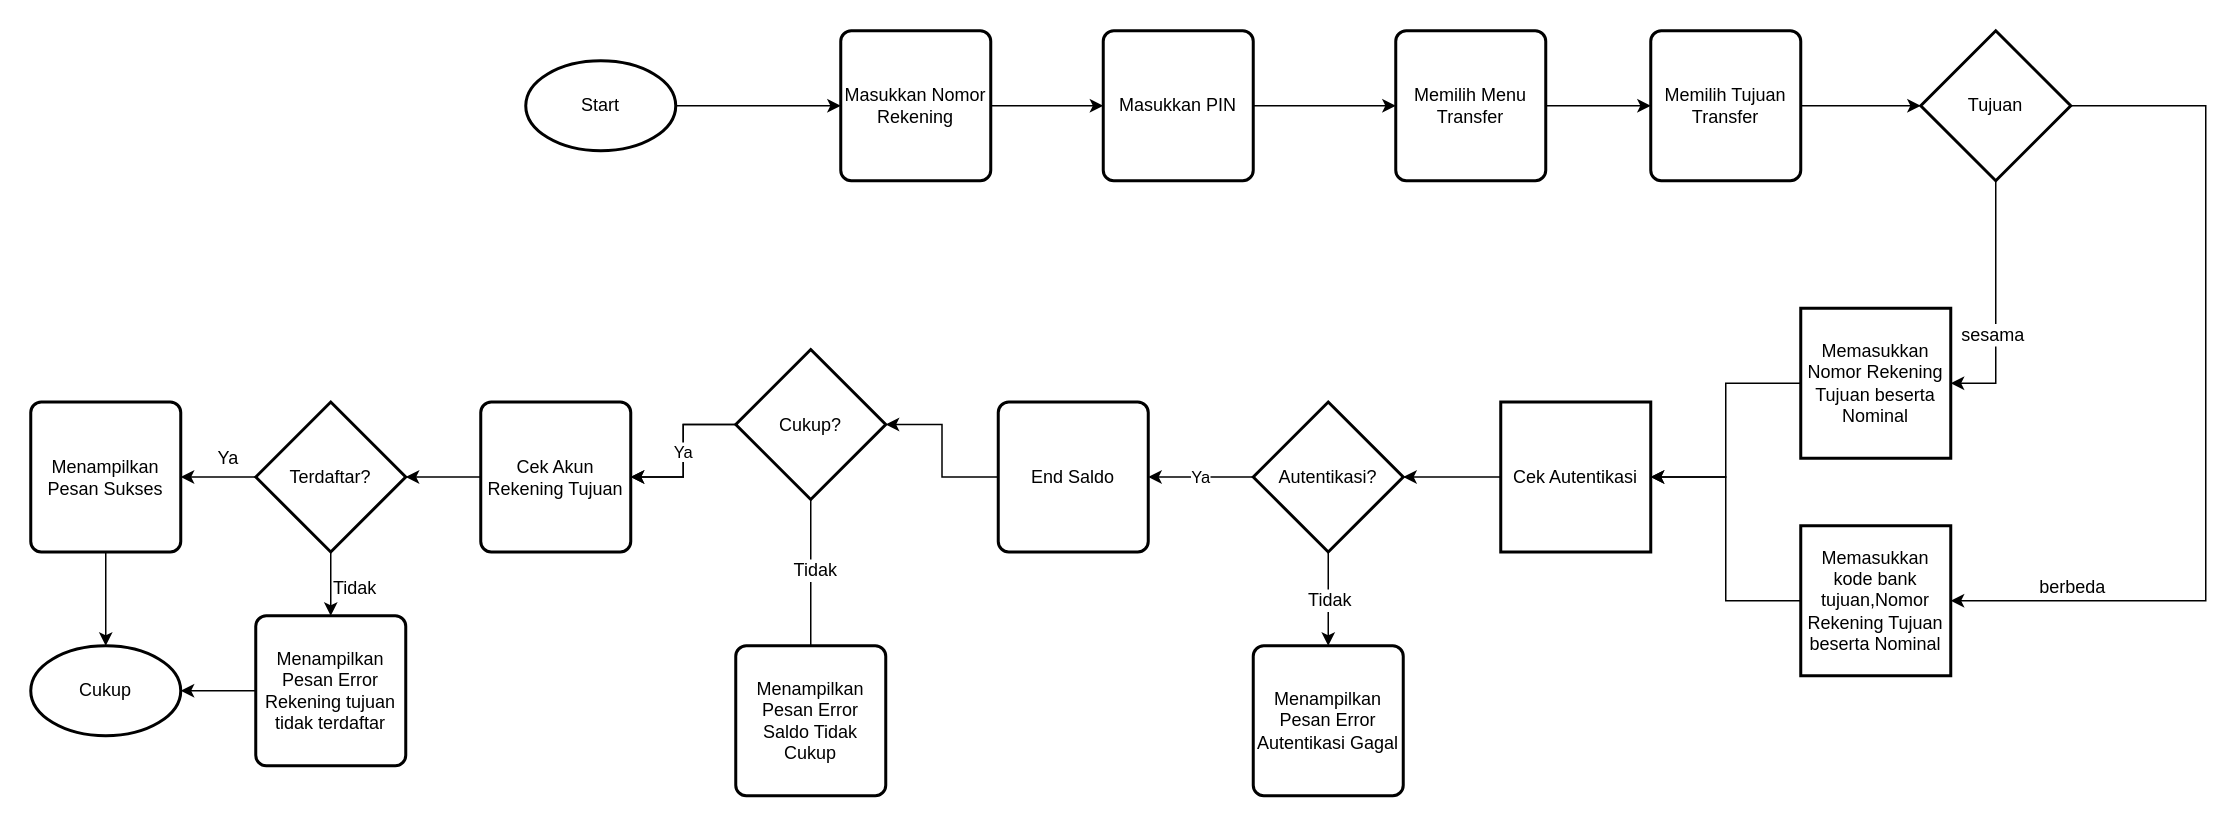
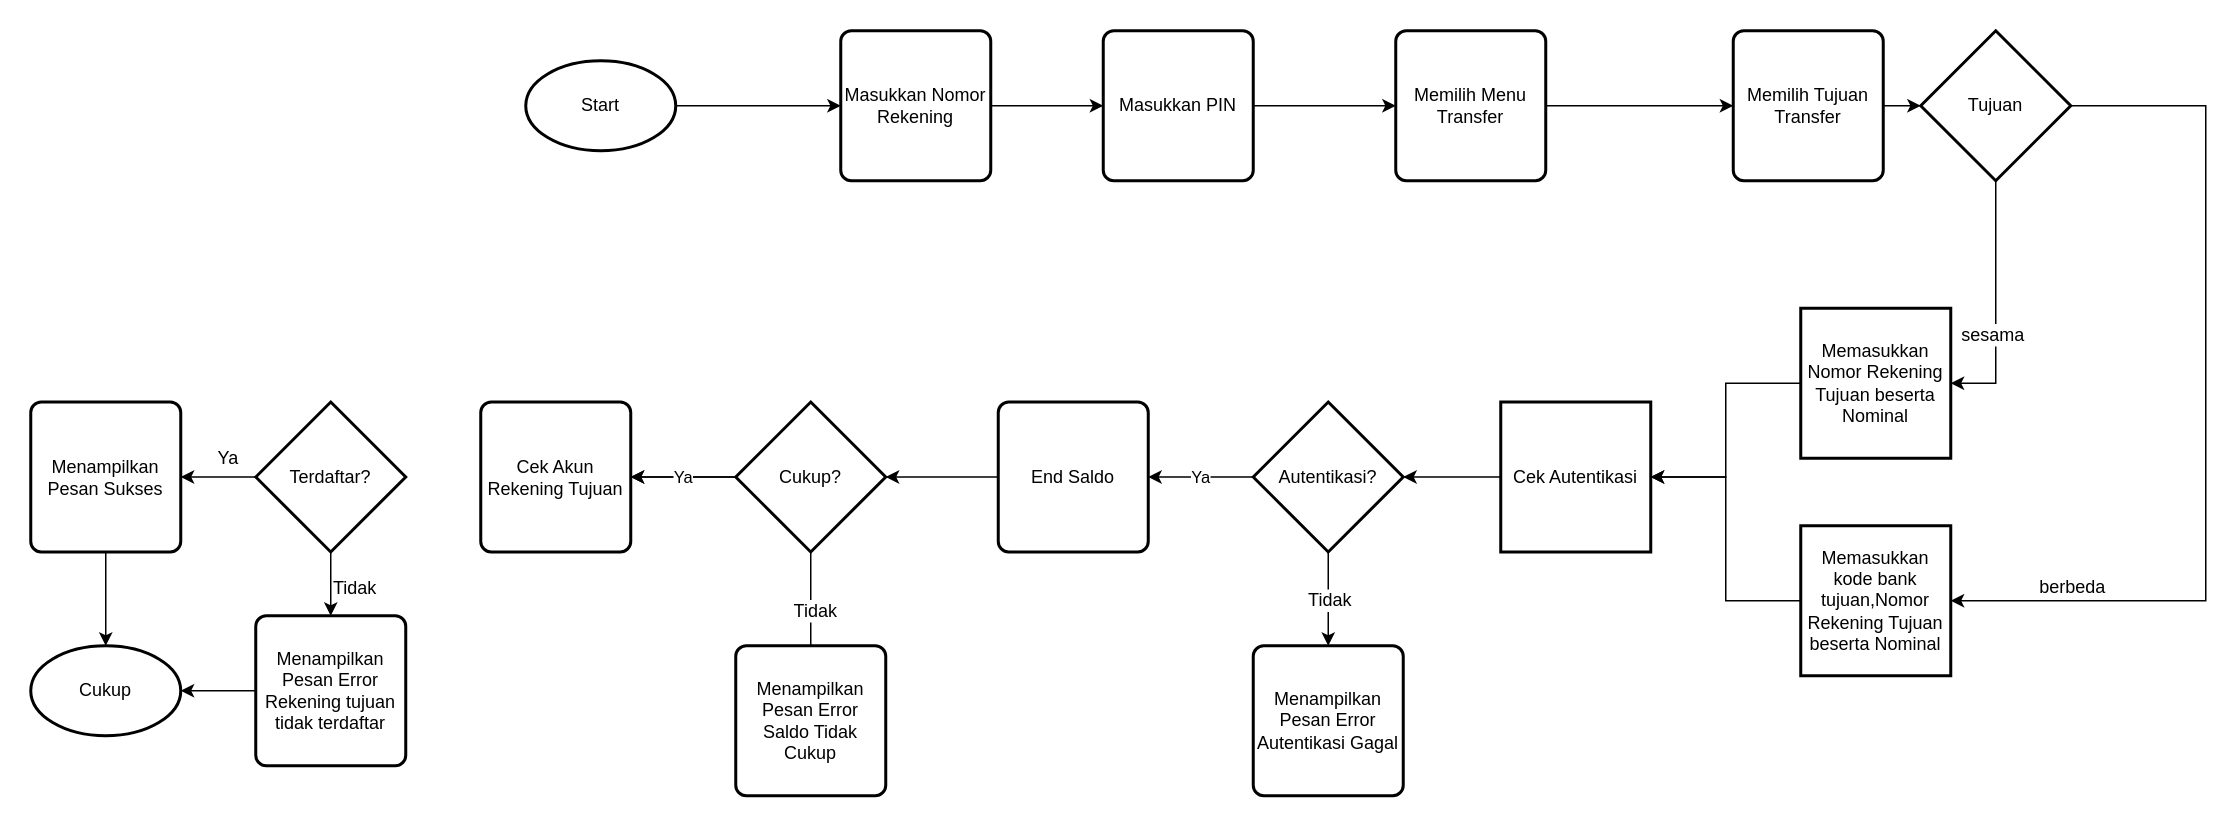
node "Memilih Tujuan Transfer": moved (1726, 106) -> (1808, 106)
node "Cukup?": moved (811, 425) -> (811, 477)
edge "Cek Akun Rekening Tujuan" -> "Terdaftar?": removed
